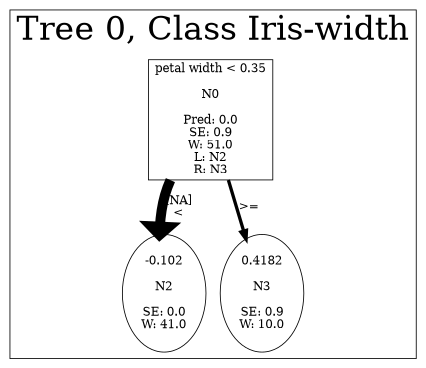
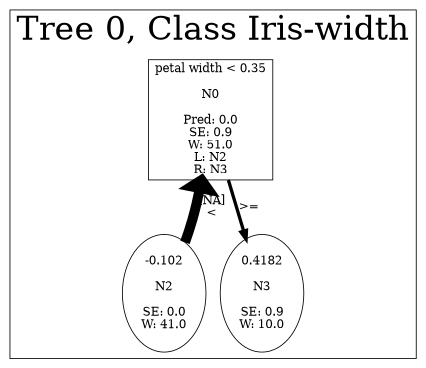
edge "petal width < 0.35 N0 Pred: 0.0 SE: 0.9 W: 51.0 L: N2 R: N3" -> "-0.102 N2 SE: 0.0 W: 41.0": reversed
